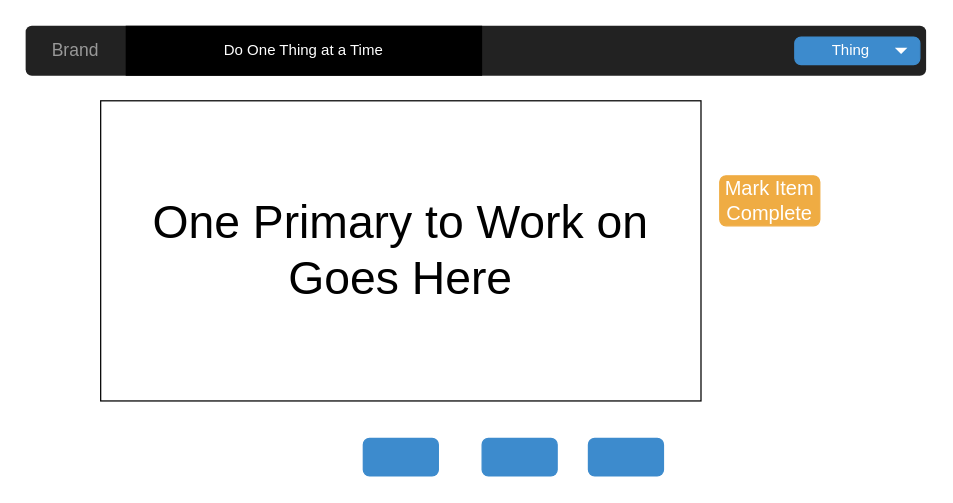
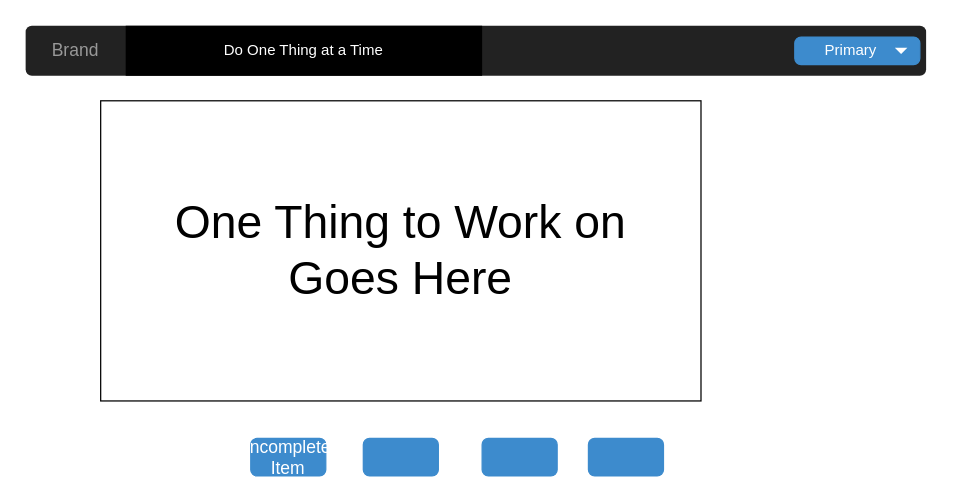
node "Thing": label "Thing" -> "Primary"
node "Mark Item Complete": removed
node "One Primary to Work on Goes Here": label "One Primary to Work on Goes Here" -> "One Thing to Work on Goes Here"
node "Incomplete Item": added
